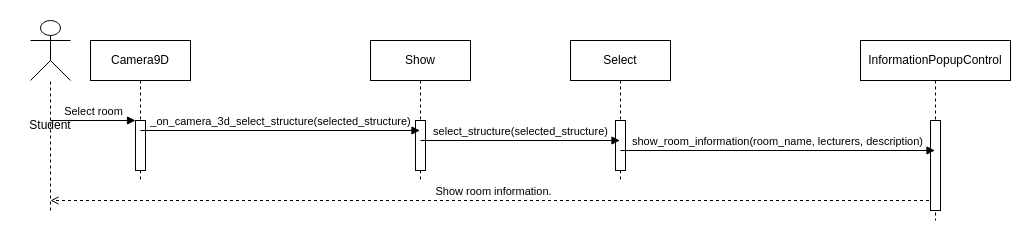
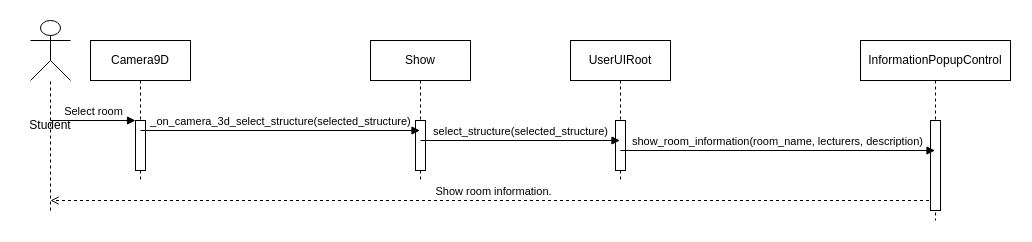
node "Select": label "Select" -> "UserUIRoot"
